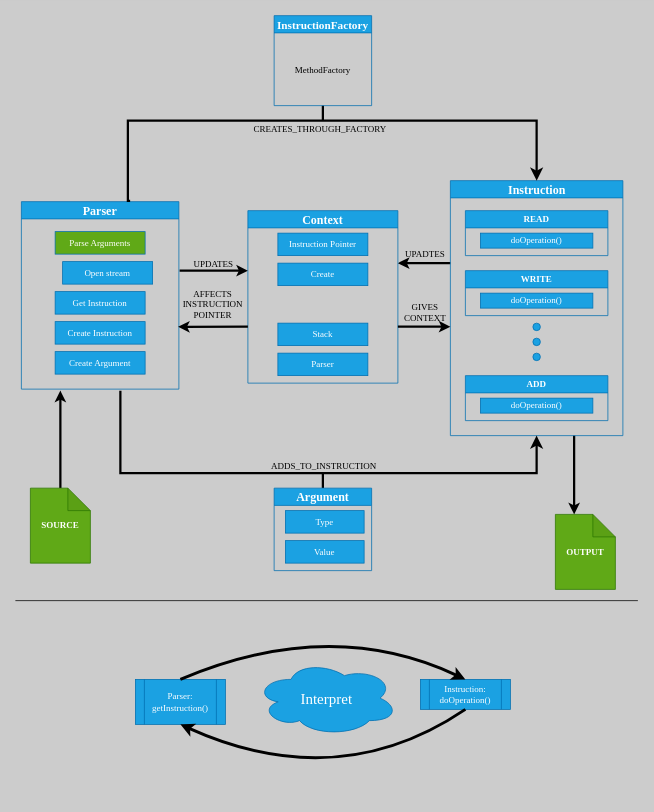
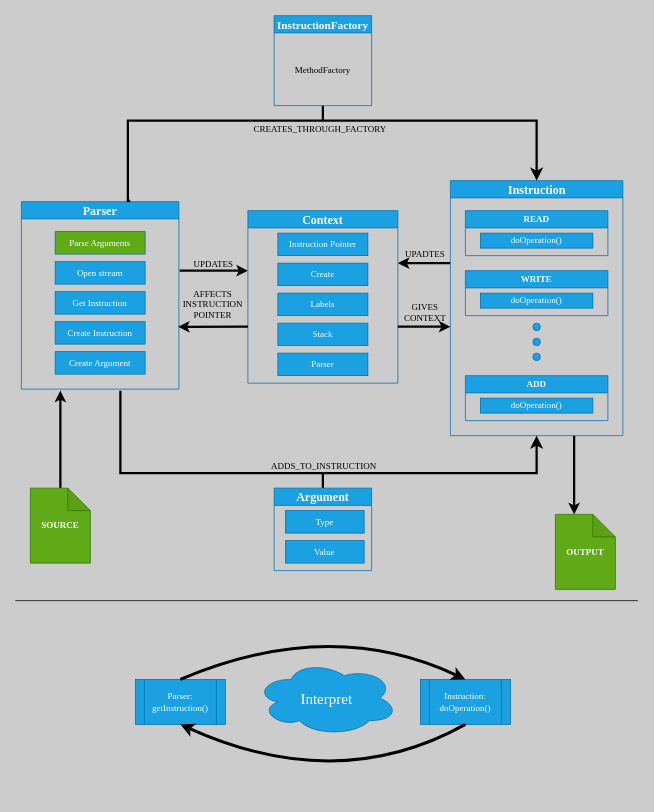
node "Open stream": moved (108, 273) -> (100, 273)
node "Labels": added
node "Instruction: doOperation()": size 90x30 -> 90x45
